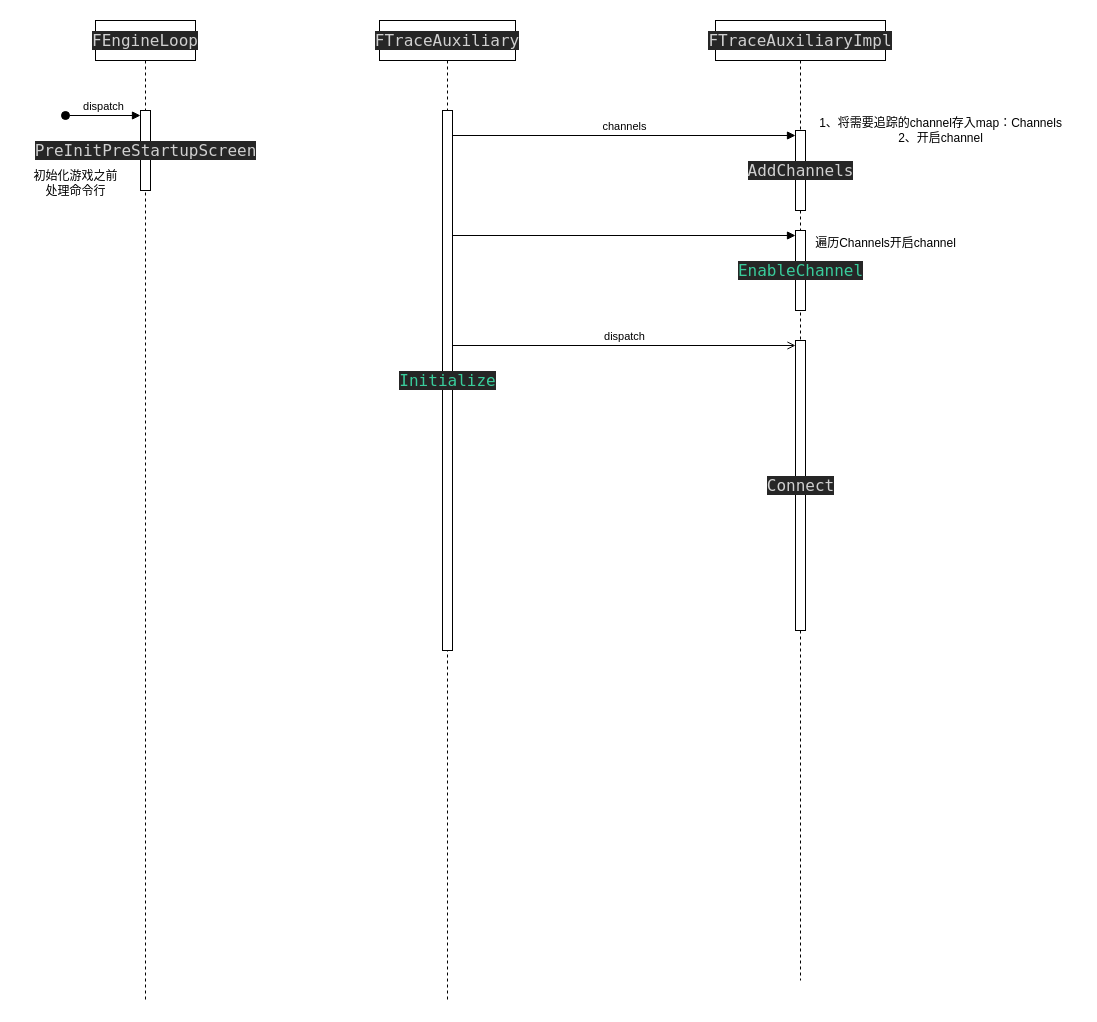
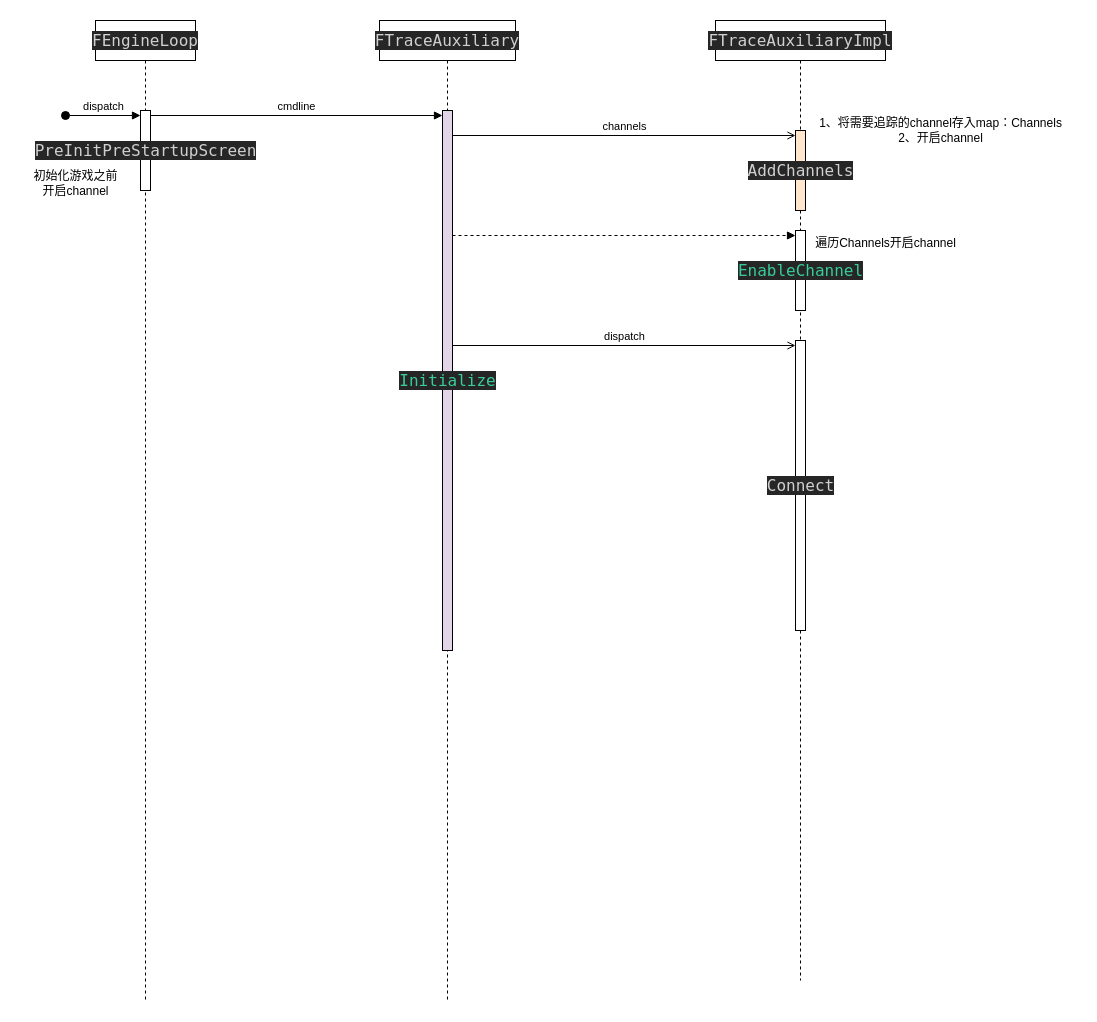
edge "PreInitPreStartupScreen" -> "Initialize": added, label "cmdline"
edge "Initialize" -> "AddChannels": arrowhead block -> open
node "AddChannels": fillcolor #ffffff -> #ffe6cc
node "初始化游戏之前 处理命令行": label "初始化游戏之前 处理命令行" -> "初始化游戏之前 开启channel"
edge "Initialize" -> "EnableChannel": style solid -> dashed
node "Initialize": fillcolor #ffffff -> #e1d5e7
